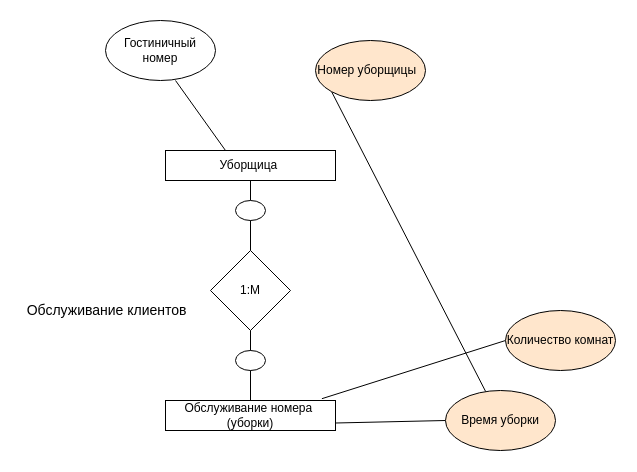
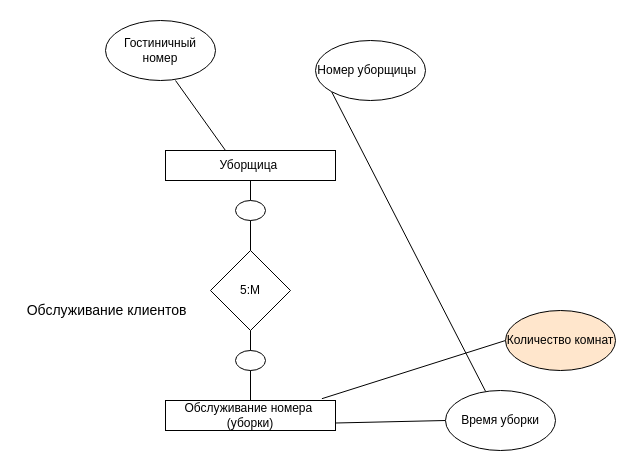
node "Номер уборщицы": fillcolor #ffe6cc -> #ffffff
node "1:M": label "1:M" -> "5:M"
node "Время уборки": fillcolor #ffe6cc -> #ffffff
